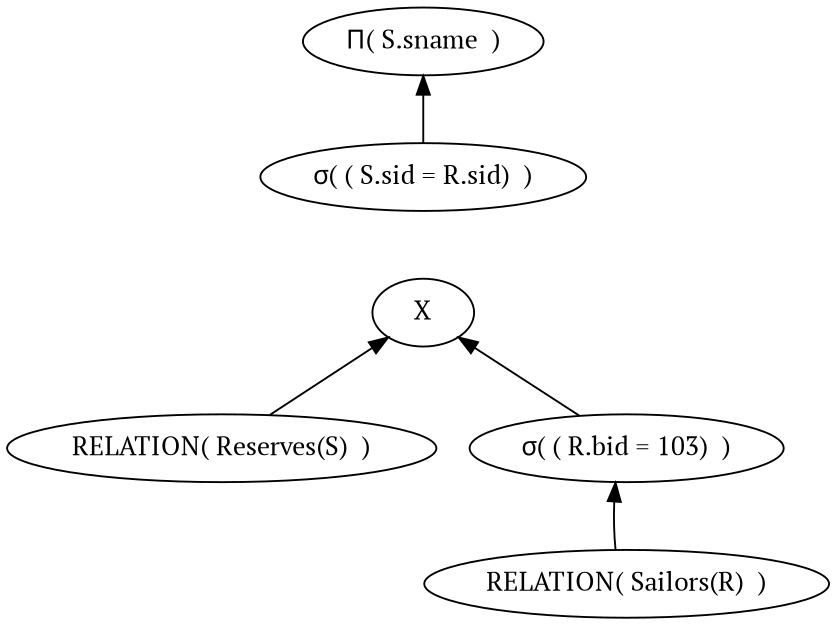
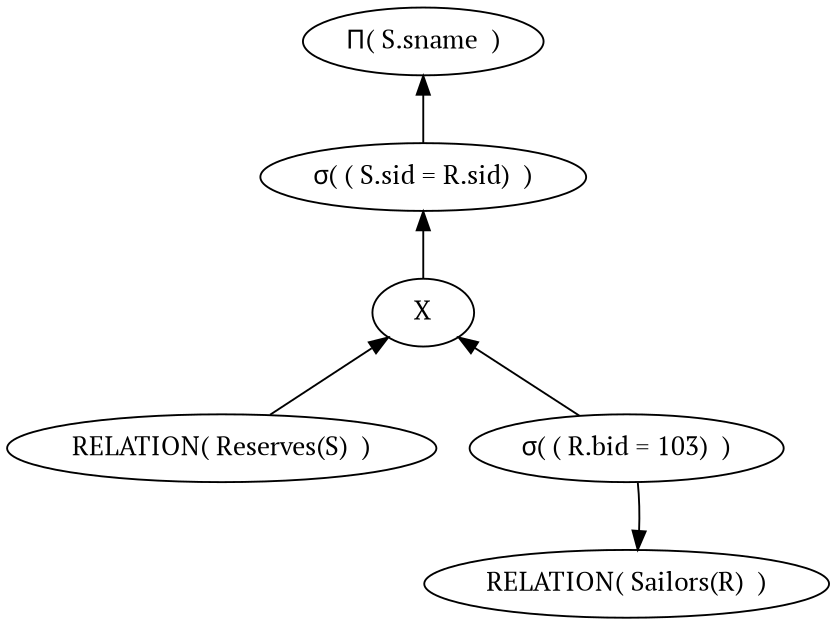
edge "X" -> "σ( ( S.sid = R.sid)  )": added
edge "RELATION( Sailors(R)  )" -> "σ( ( R.bid = 103)  )": reversed
